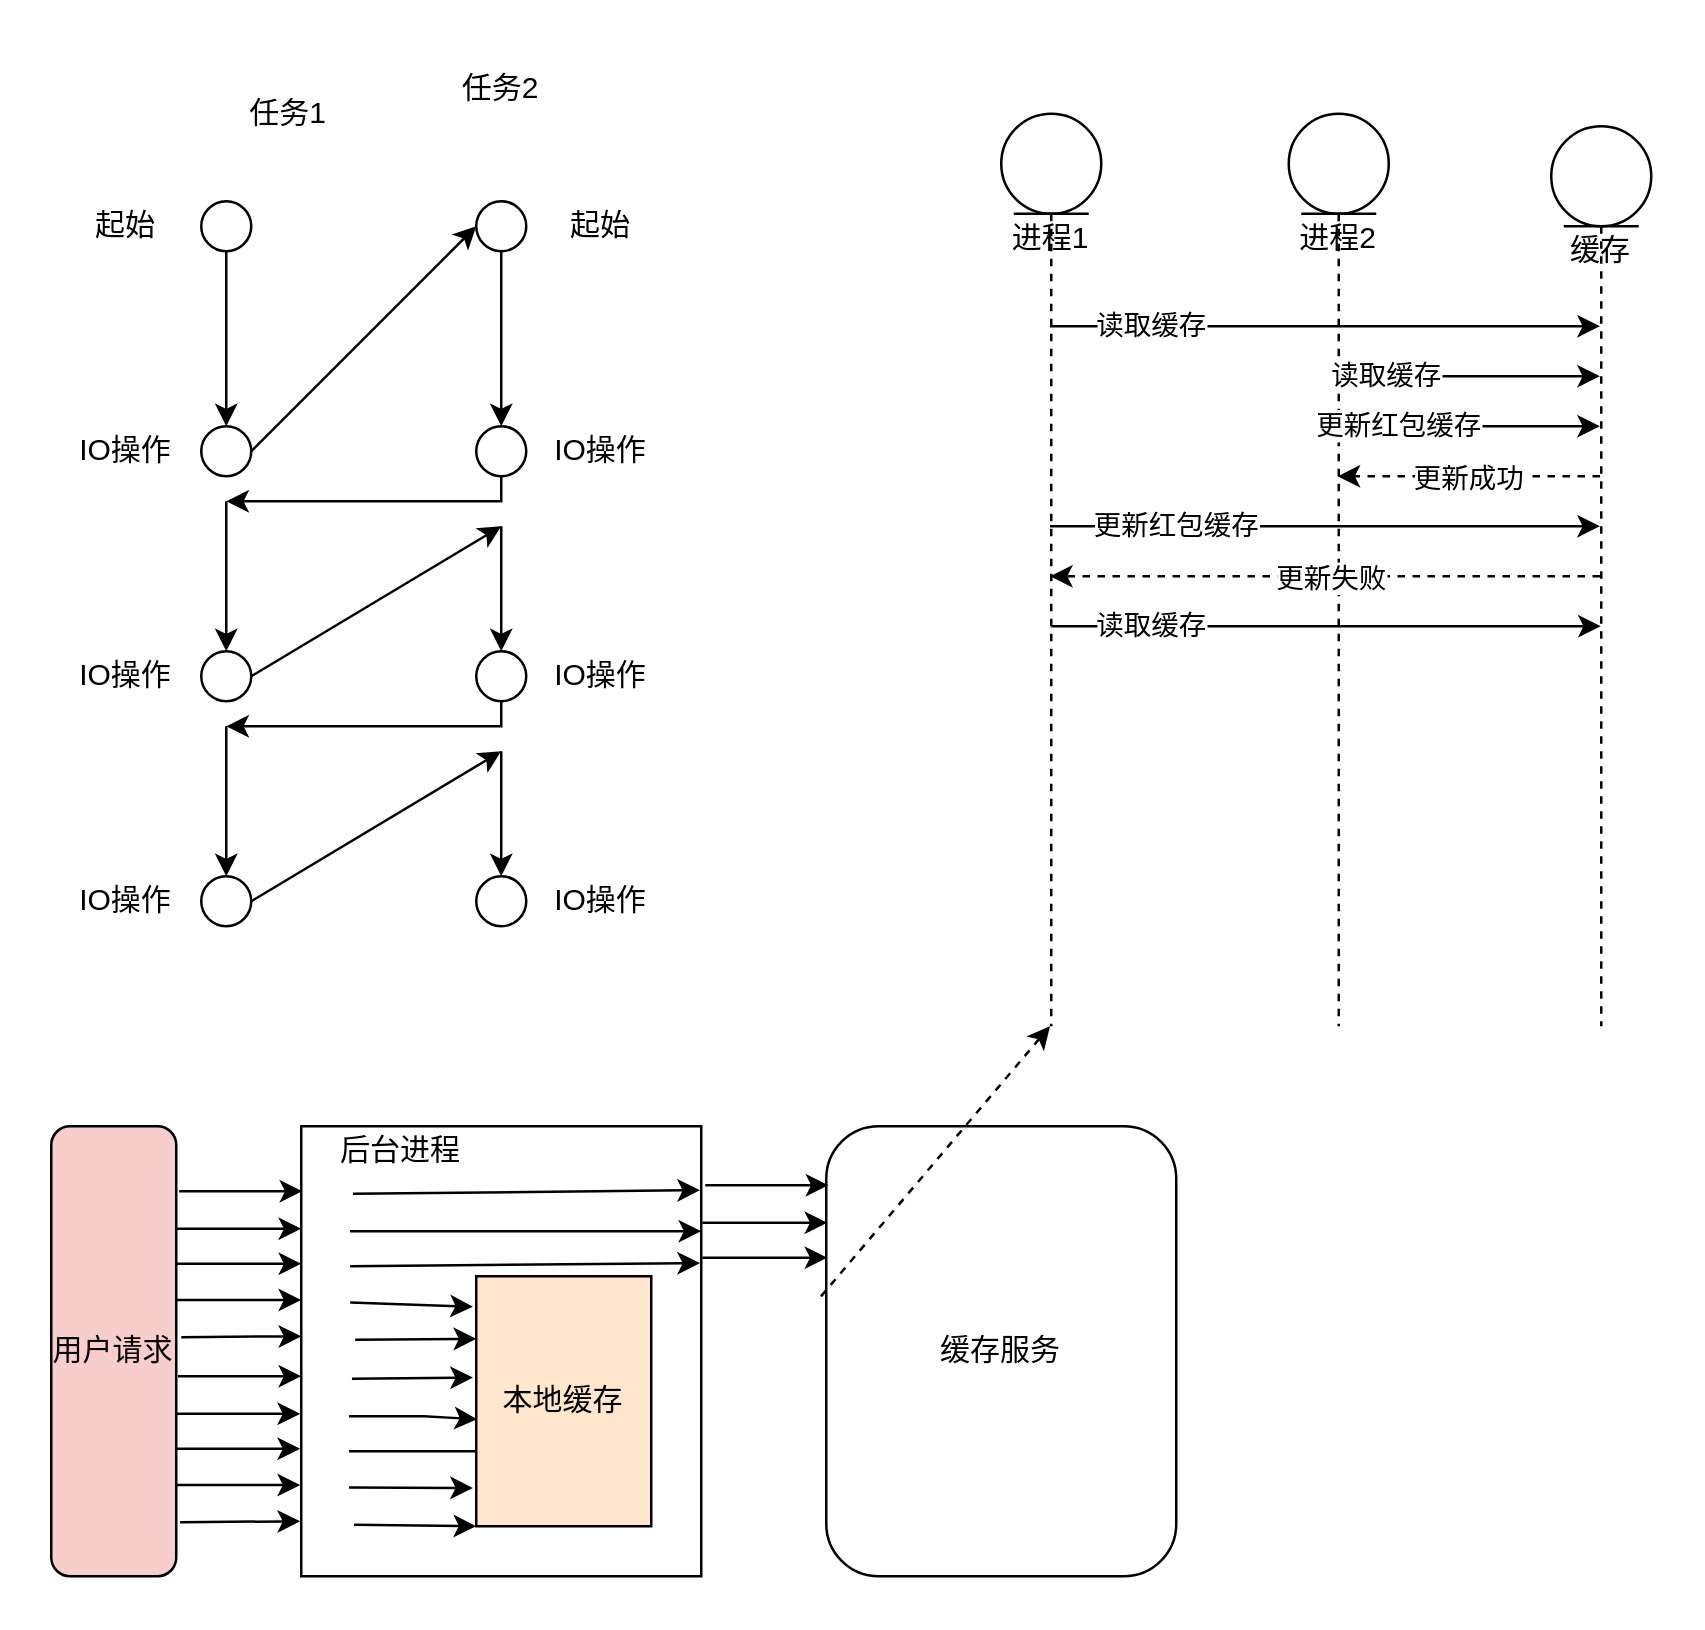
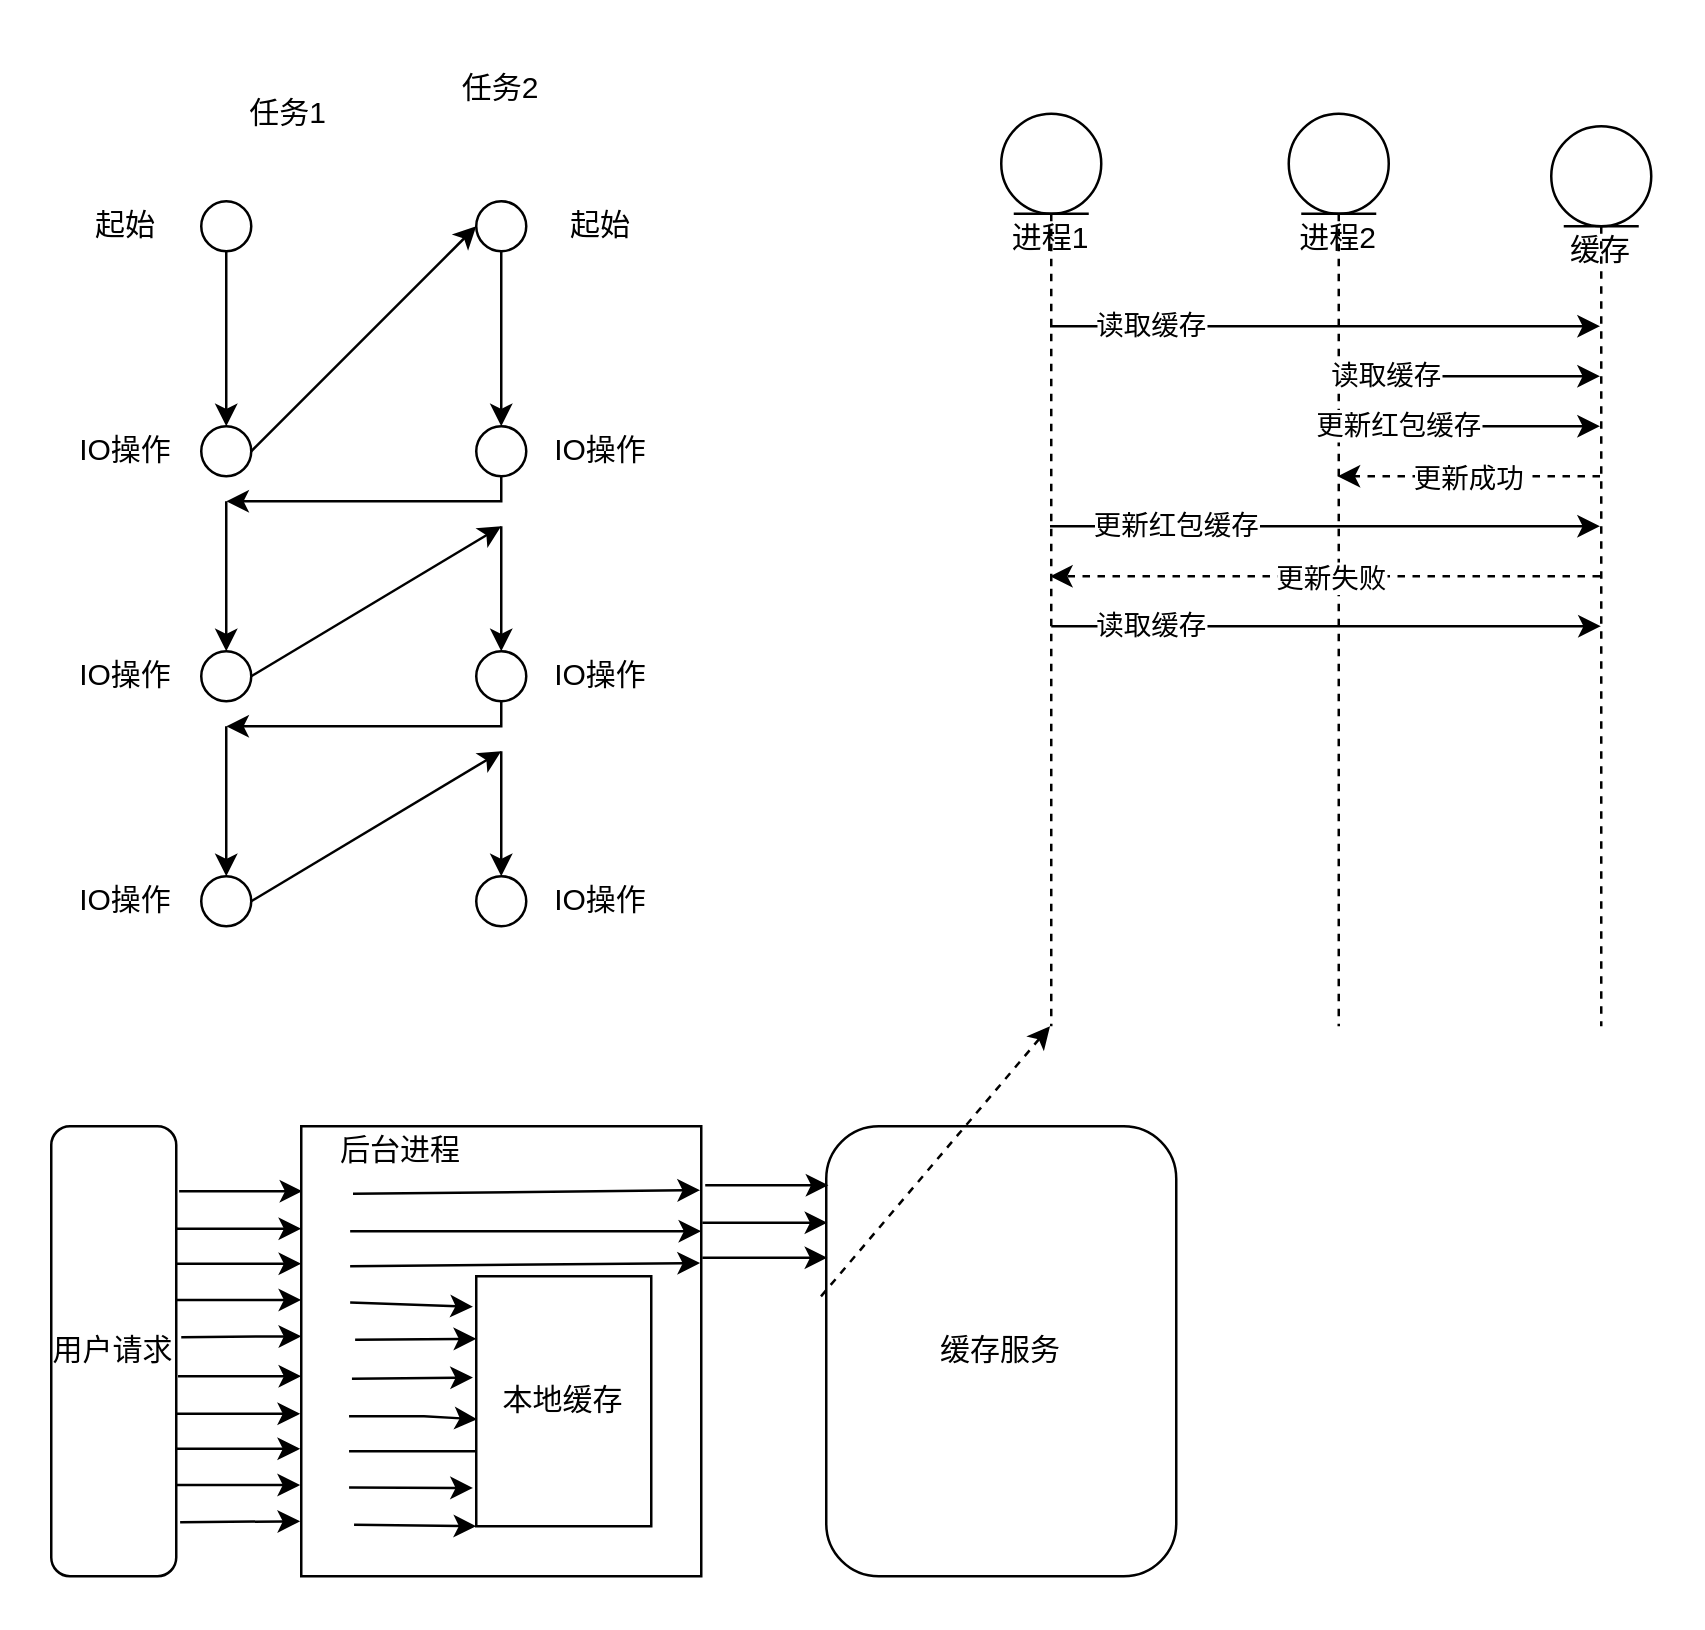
node "用户请求": fillcolor #f8cecc -> #ffffff
node "本地缓存": fillcolor #ffe6cc -> #ffffff
